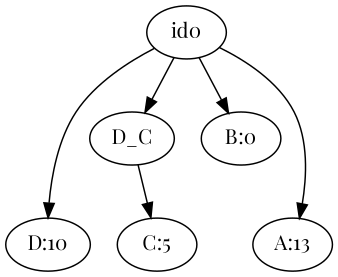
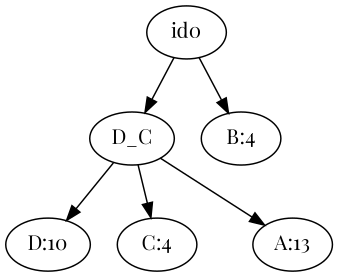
edge "id0" -> "D:10": now "D_C" -> "D:10"
edge "id0" -> "A:13": now "D_C" -> "A:13"
node "B:0": label "B:0" -> "B:4"
node "C:5": label "C:5" -> "C:4"
